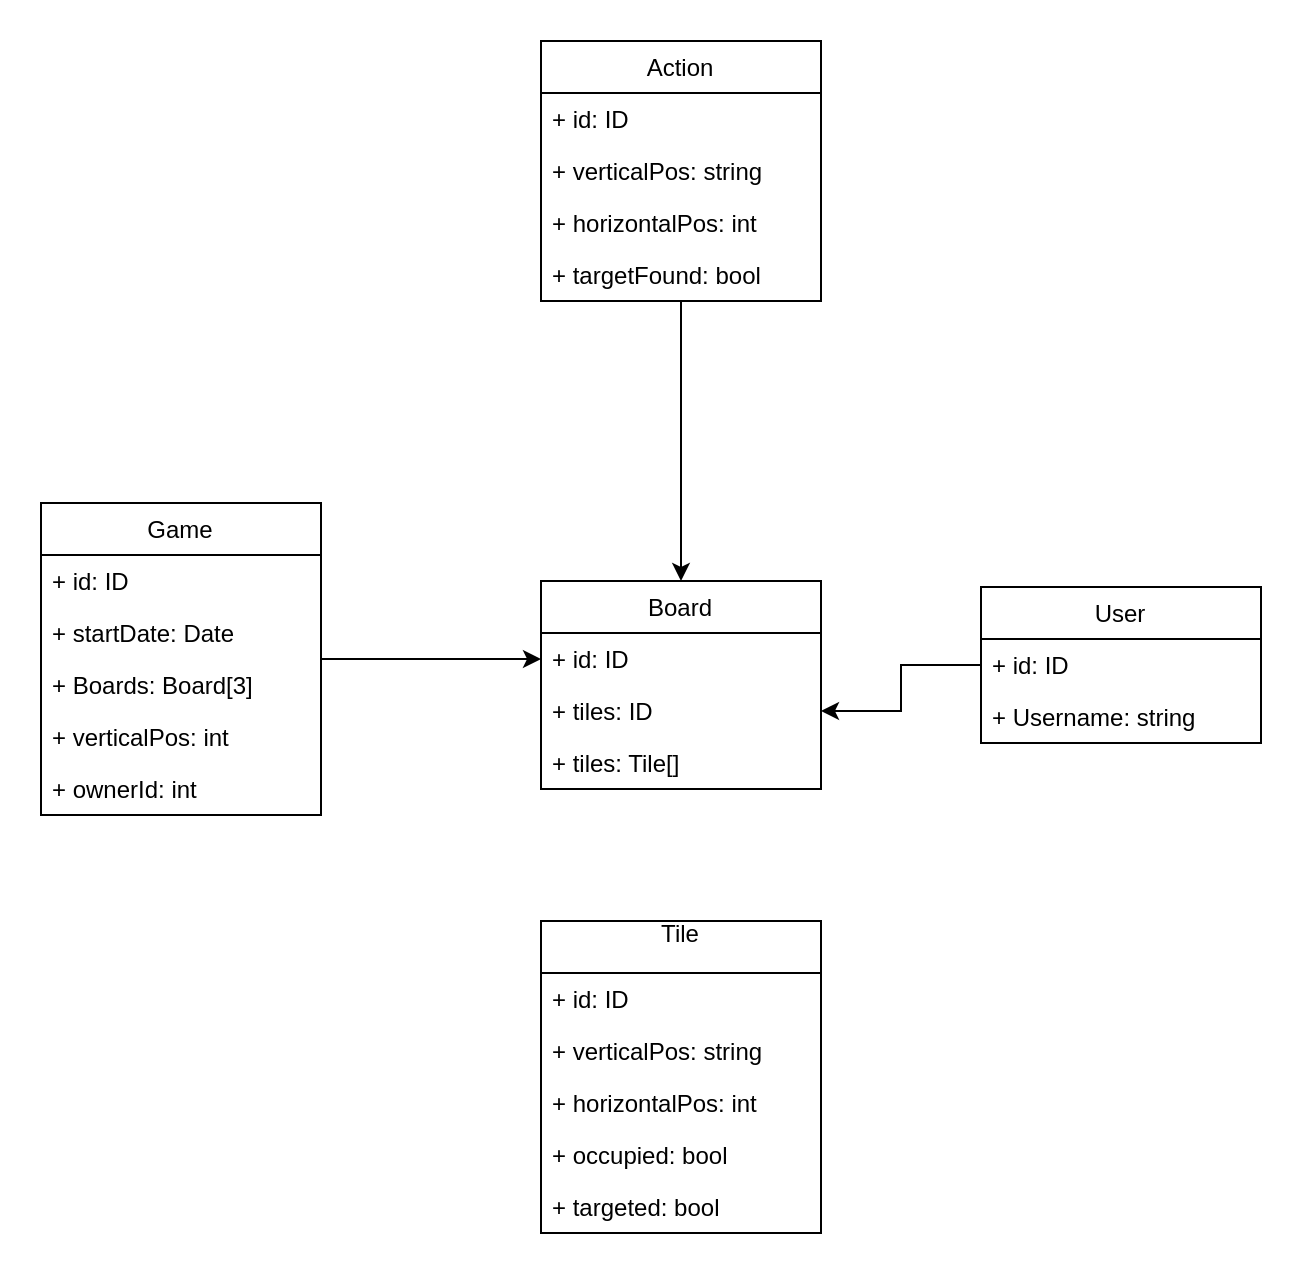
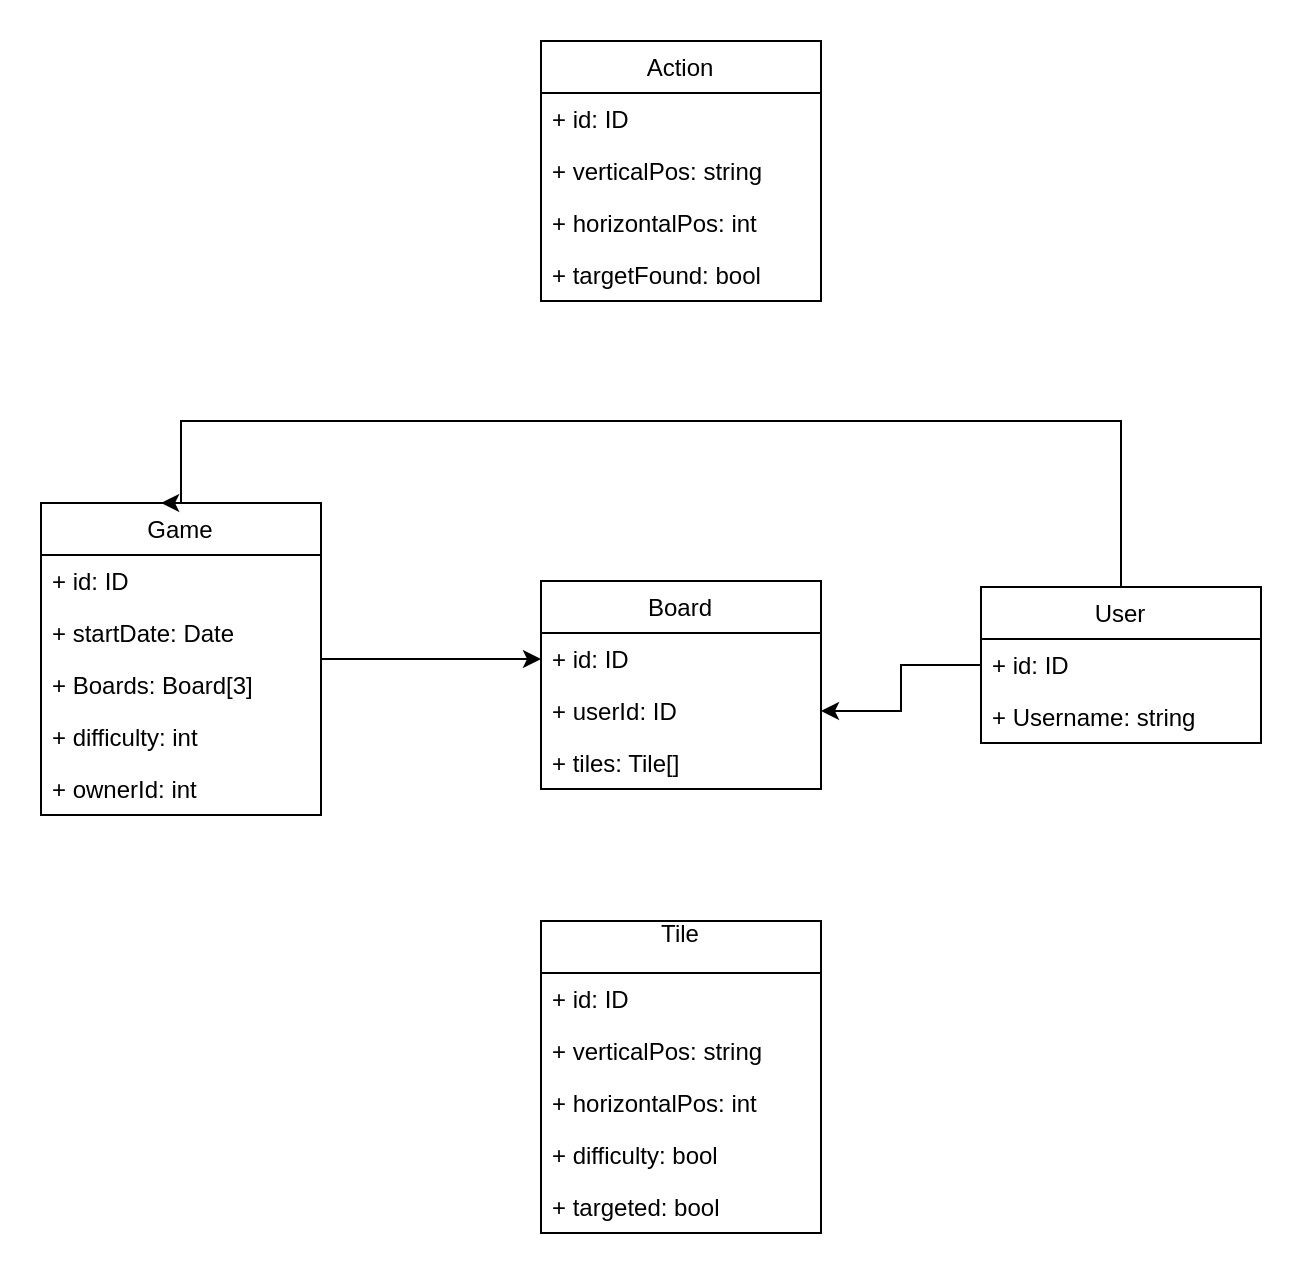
edge "User" -> "Game": added
edge "Action" -> "Board": removed
node "+ tiles: ID": label "+ tiles: ID" -> "+ userId: ID"
node "+ verticalPos: int": label "+ verticalPos: int" -> "+ difficulty: int"
node "+ occupied: bool": label "+ occupied: bool" -> "+ difficulty: bool"
